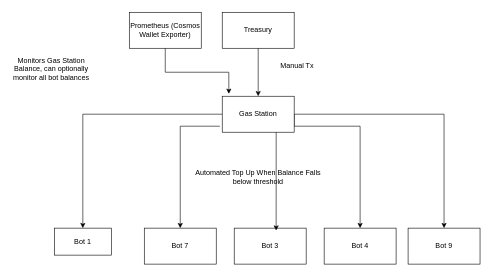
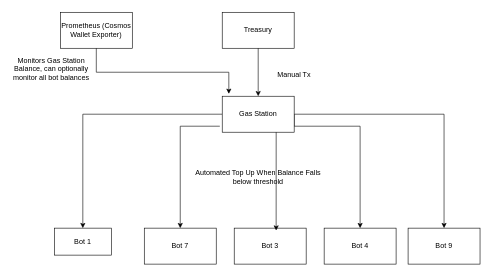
node "Prometheus (Cosmos Wallet Exporter)": moved (165, 30) -> (96, 30)
node "Manual Tx": moved (297, 66) -> (294, 75)
